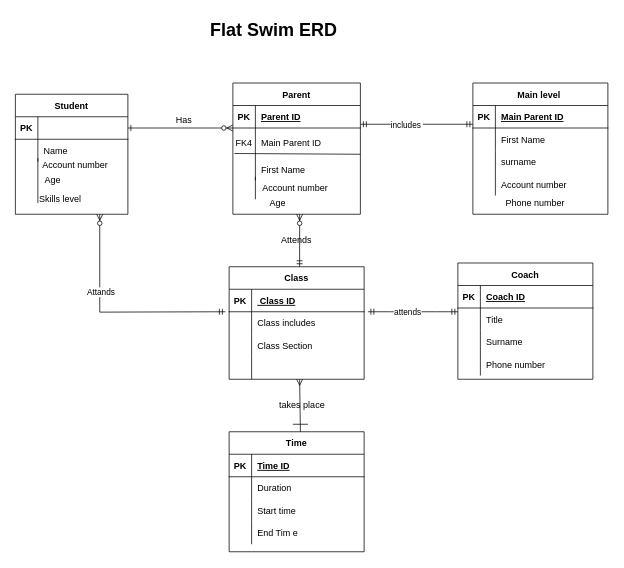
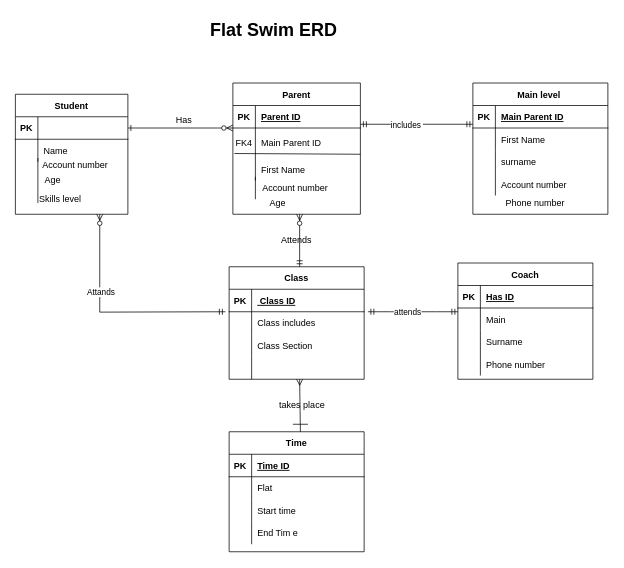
node "Coach ID": label "Coach ID" -> "Has ID"
node "Title": label "Title" -> "Main"
node "Duration": label "Duration" -> "Flat"
